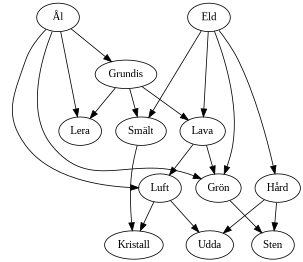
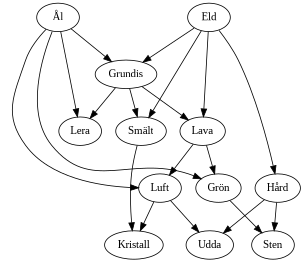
edge "Eld" -> "Grön": now "Eld" -> "Grundis"
